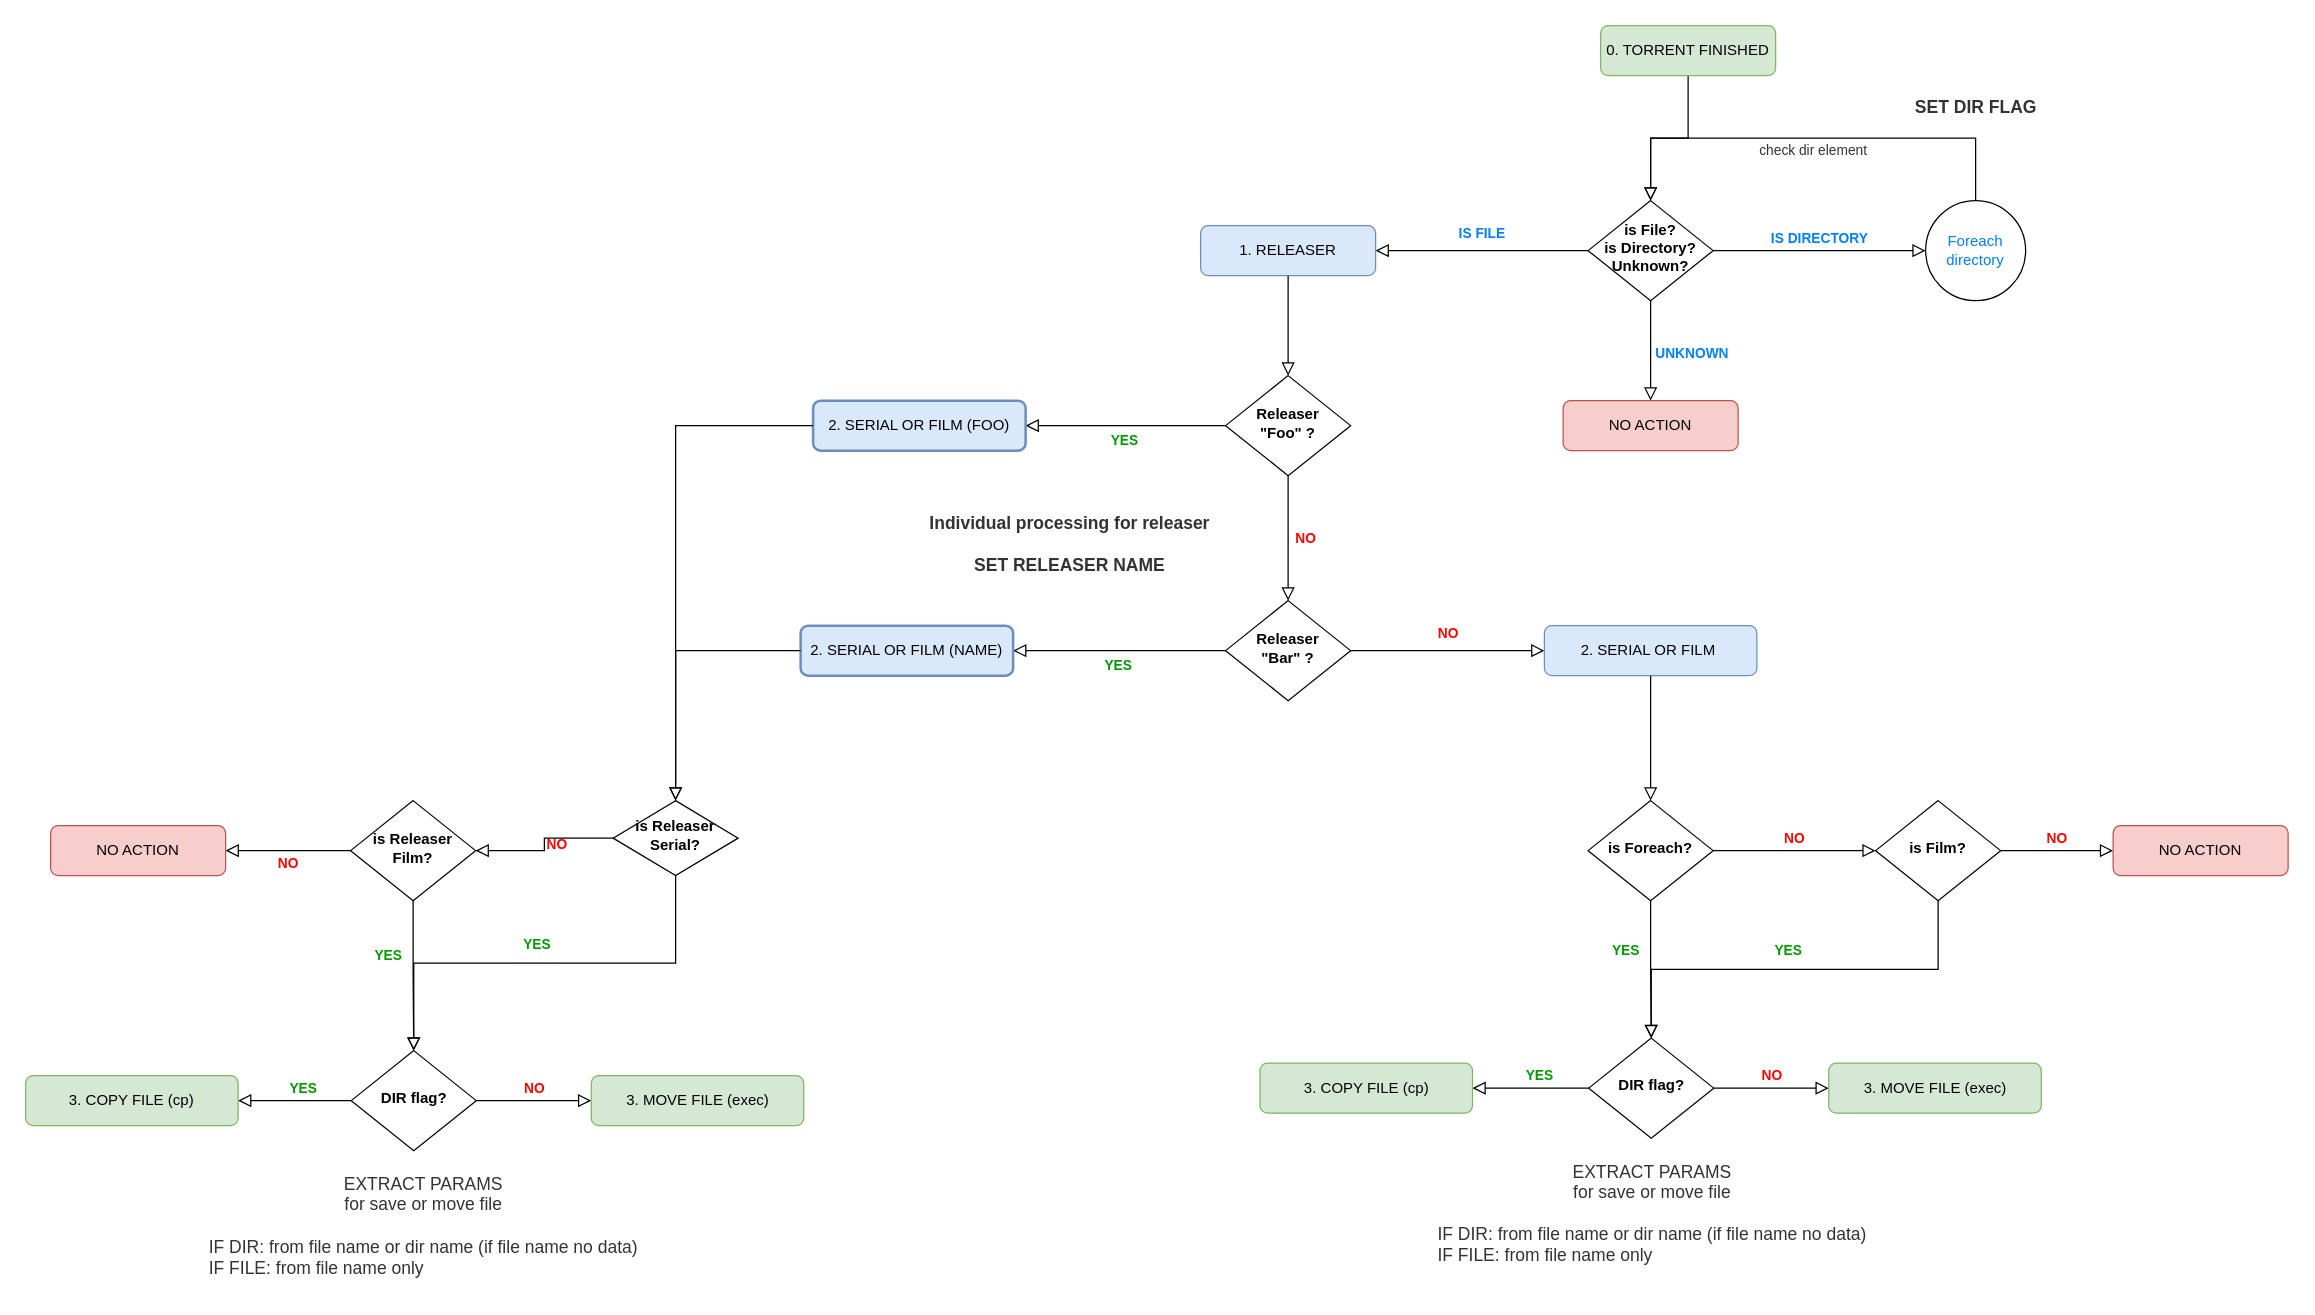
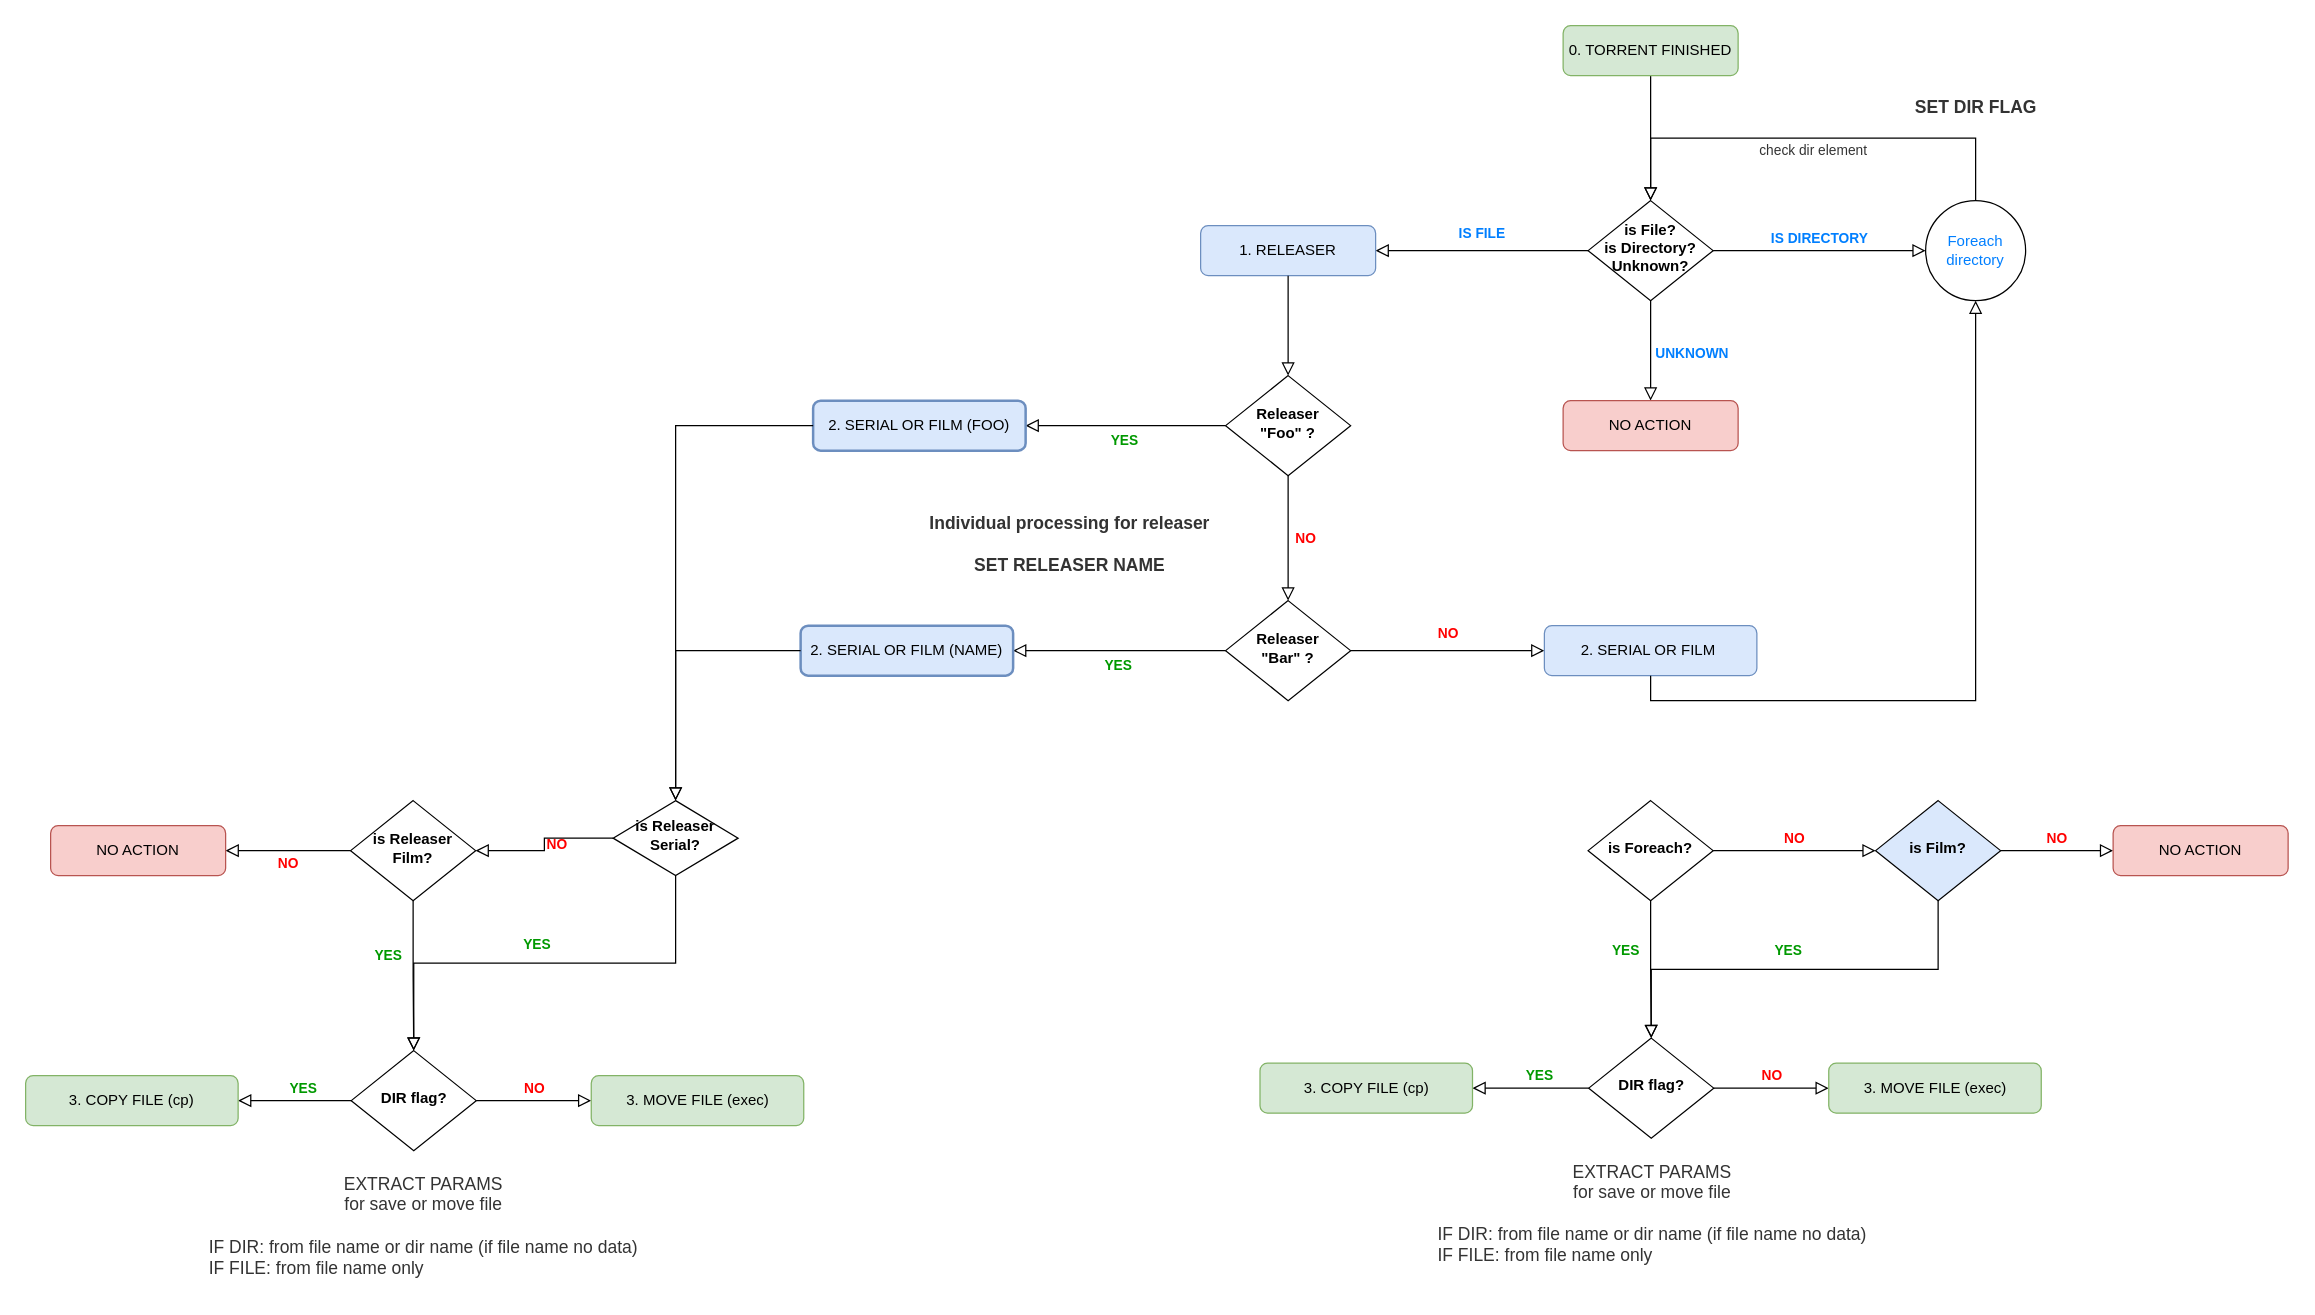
node "0. TORRENT FINISHED": moved (1688, 51) -> (1651, 51)
edge "2. SERIAL OR FILM" -> "is Foreach?": now "2. SERIAL OR FILM" -> "Foreach directory"
node "is Film?": fillcolor #ffffff -> #dae8fc
